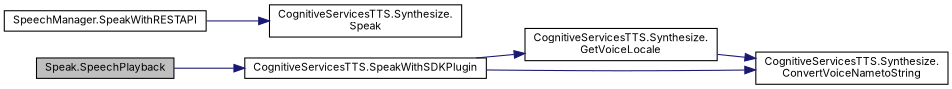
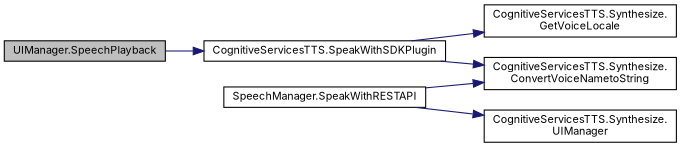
node "CognitiveServicesTTS.Synthesize. Speak": label "CognitiveServicesTTS.Synthesize. Speak" -> "CognitiveServicesTTS.Synthesize. UIManager"
edge "CognitiveServicesTTS.Synthesize. GetVoiceLocale" -> "CognitiveServicesTTS.Synthesize. ConvertVoiceNametoString": now "SpeechManager.SpeakWithRESTAPI" -> "CognitiveServicesTTS.Synthesize. ConvertVoiceNametoString"
node "Speak.SpeechPlayback": label "Speak.SpeechPlayback" -> "UIManager.SpeechPlayback"
